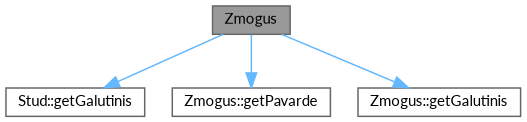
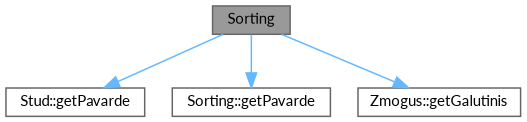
node "Zmogus": label "Zmogus" -> "Sorting"
node "Stud::getGalutinis": label "Stud::getGalutinis" -> "Stud::getPavarde"
node "Zmogus::getPavarde": label "Zmogus::getPavarde" -> "Sorting::getPavarde"
